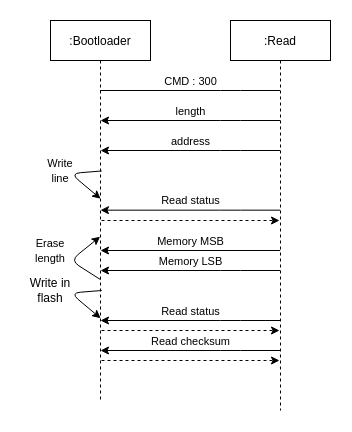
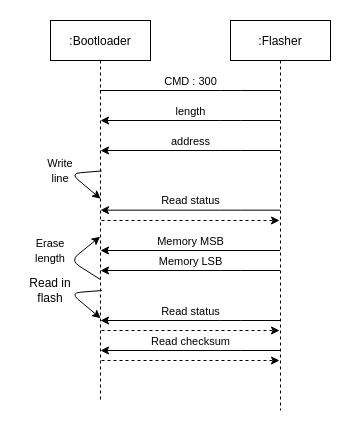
node ":Read": label ":Read" -> ":Flasher"
node "Write in flash": label "Write in flash" -> "Read in flash"
